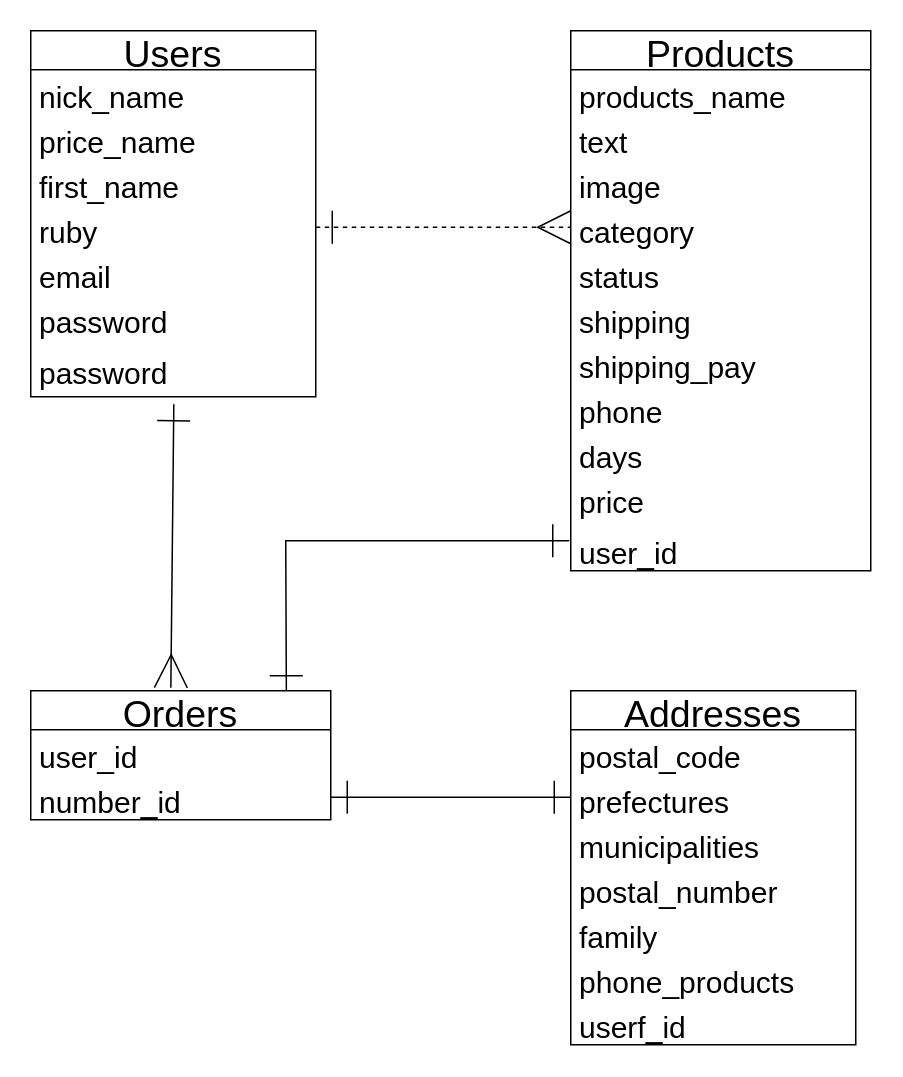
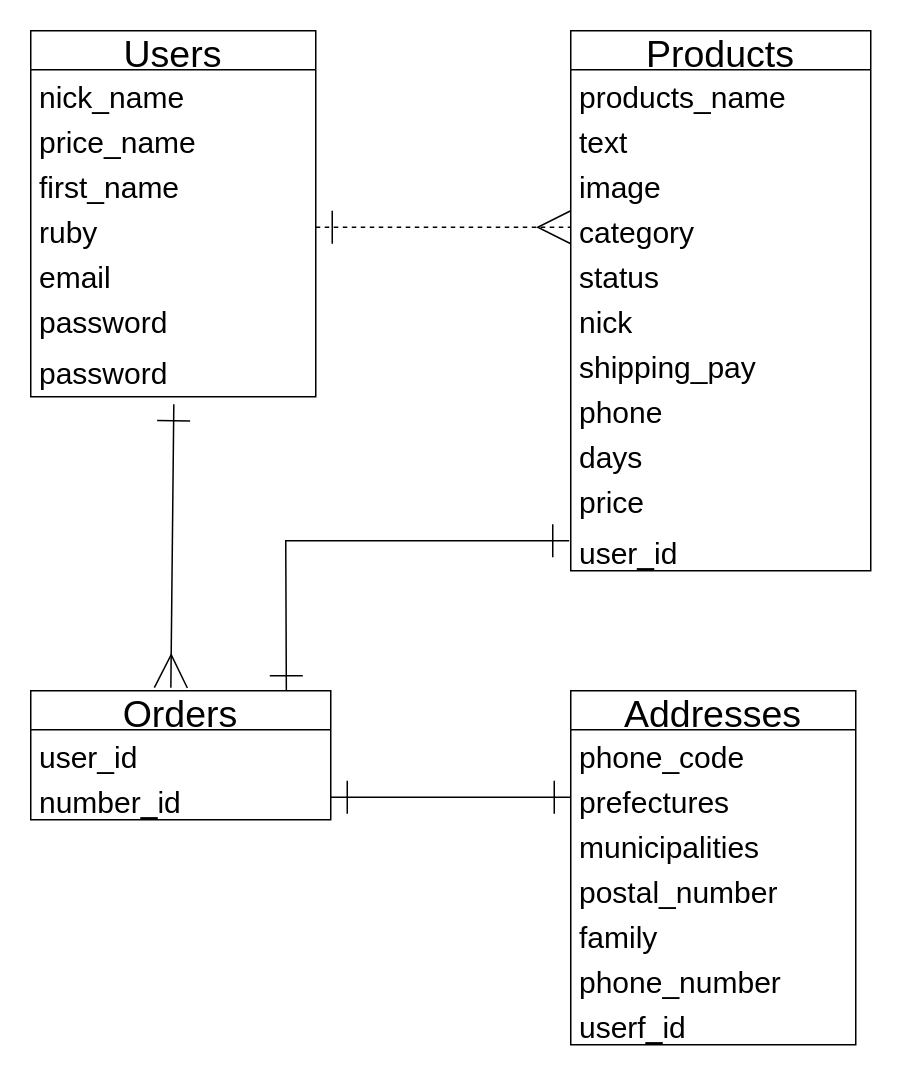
node "shipping": label "shipping" -> "nick"
node "postal_code": label "postal_code" -> "phone_code"
node "phone_products": label "phone_products" -> "phone_number"
